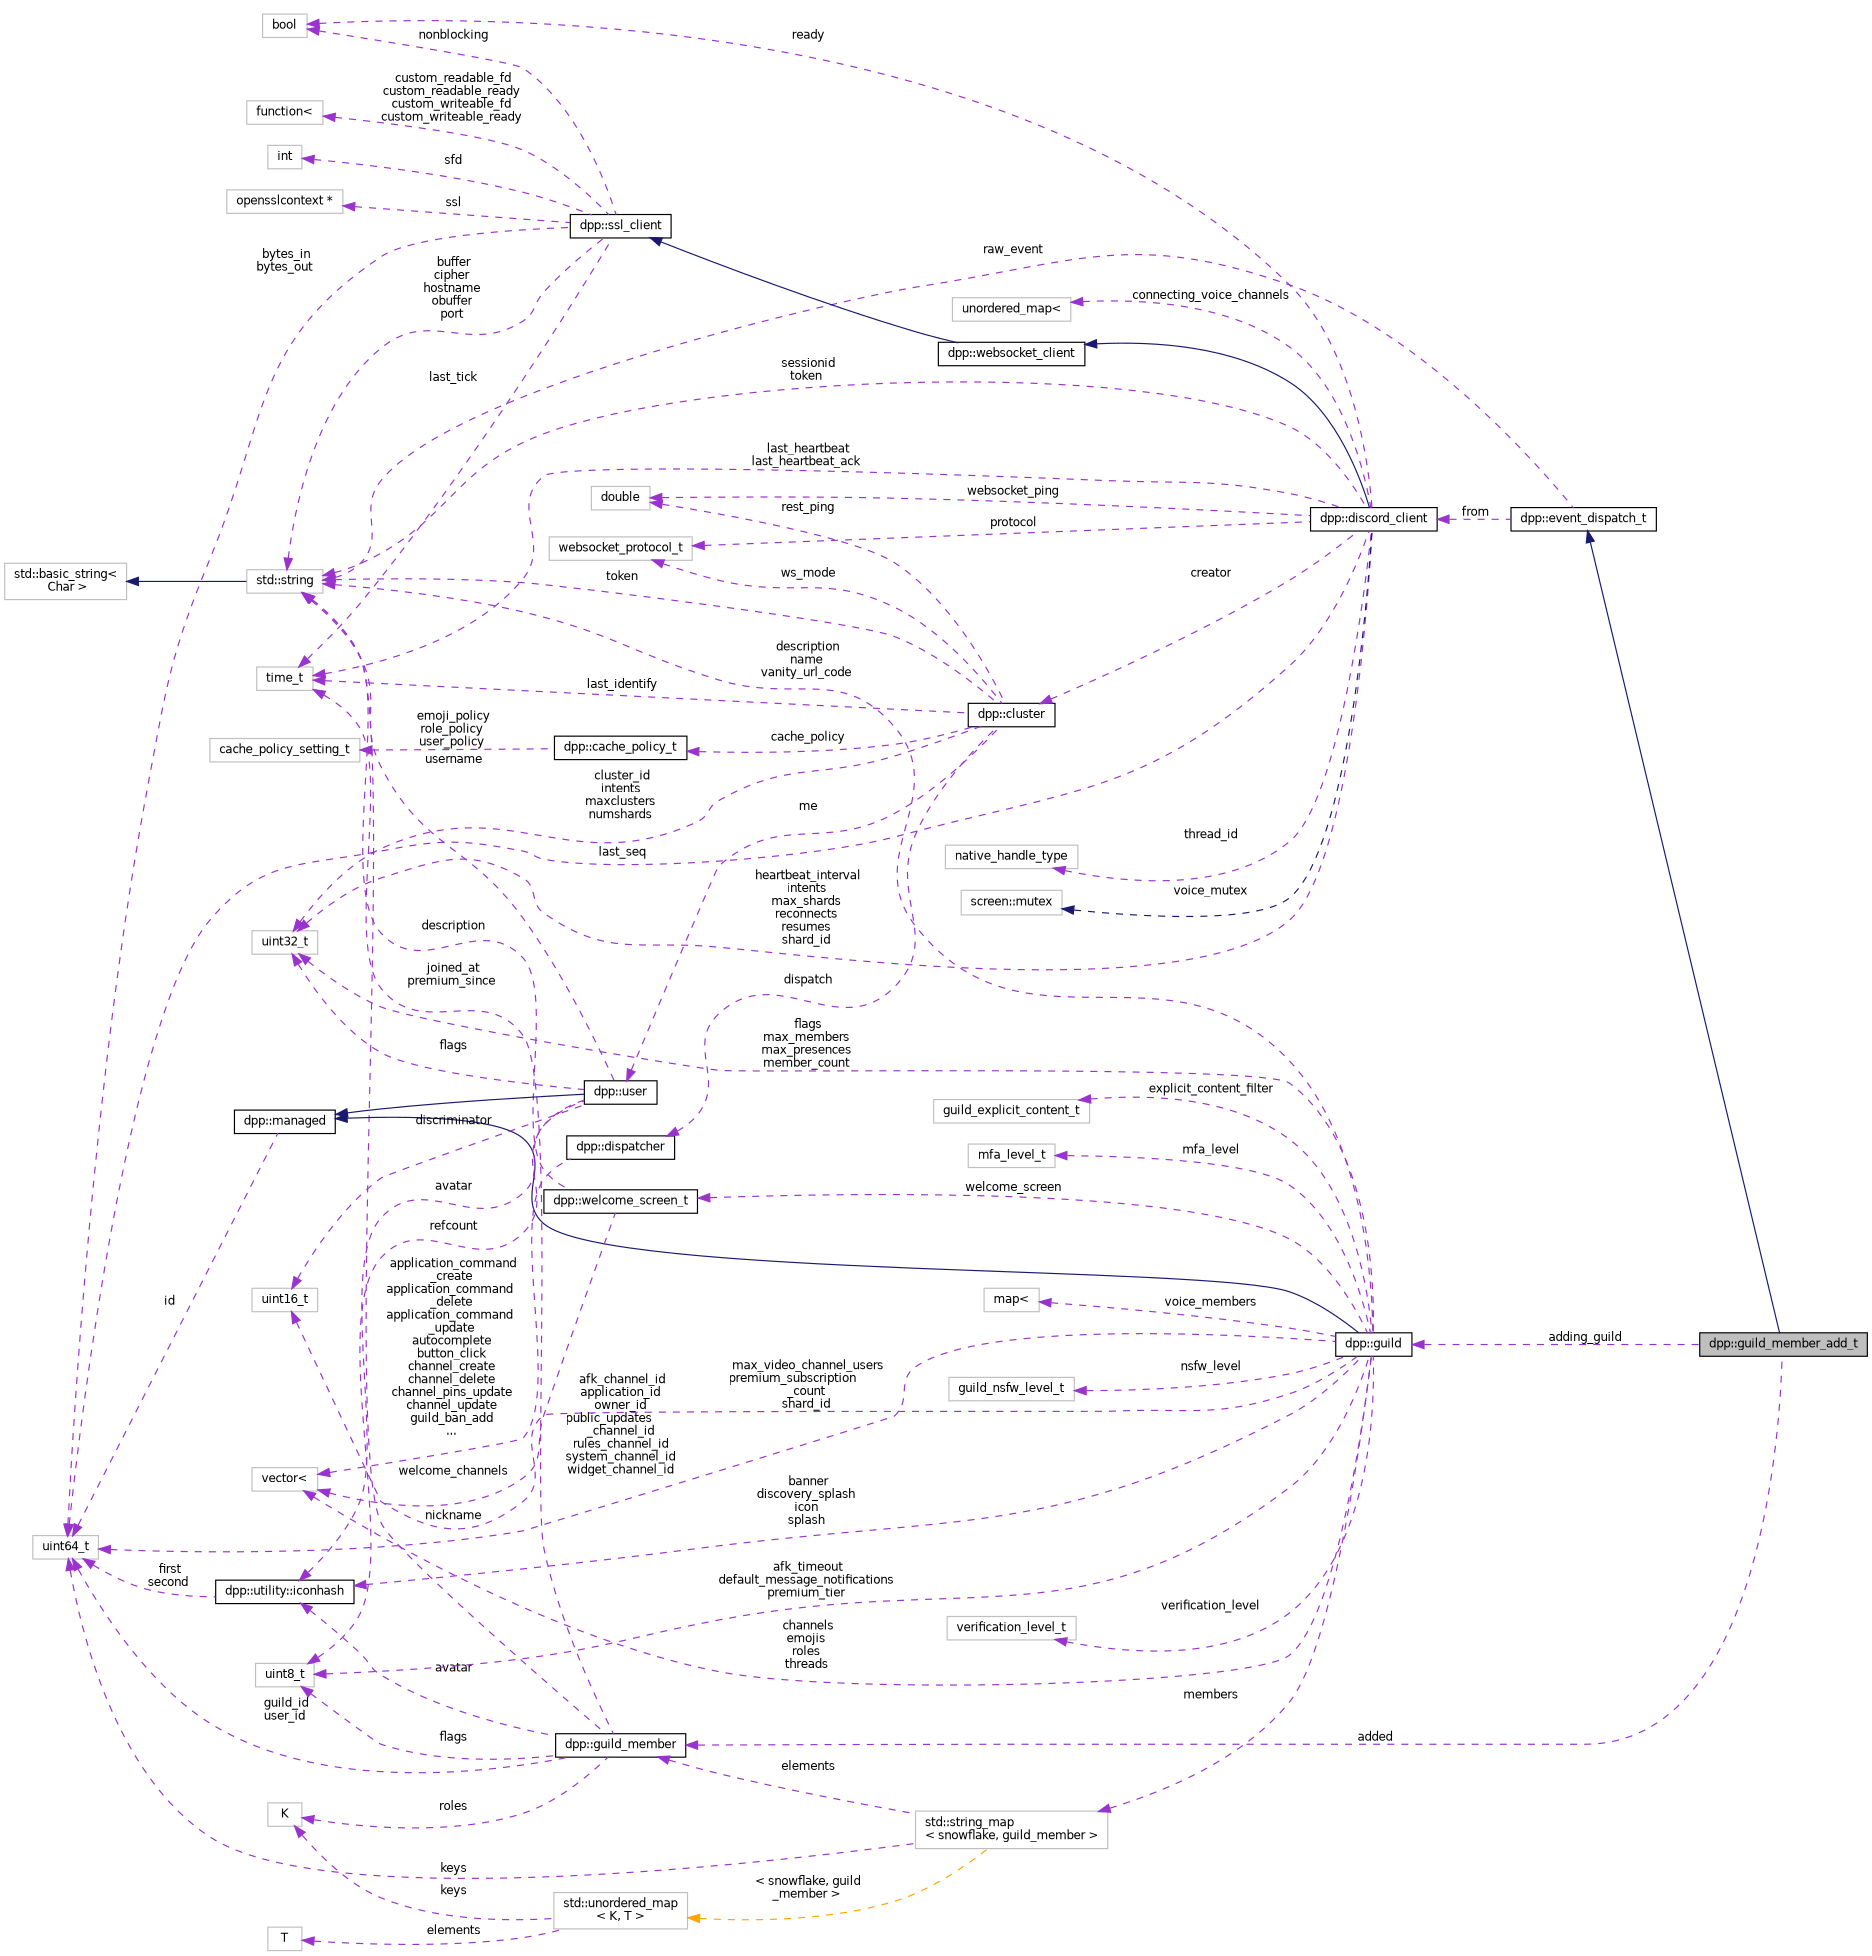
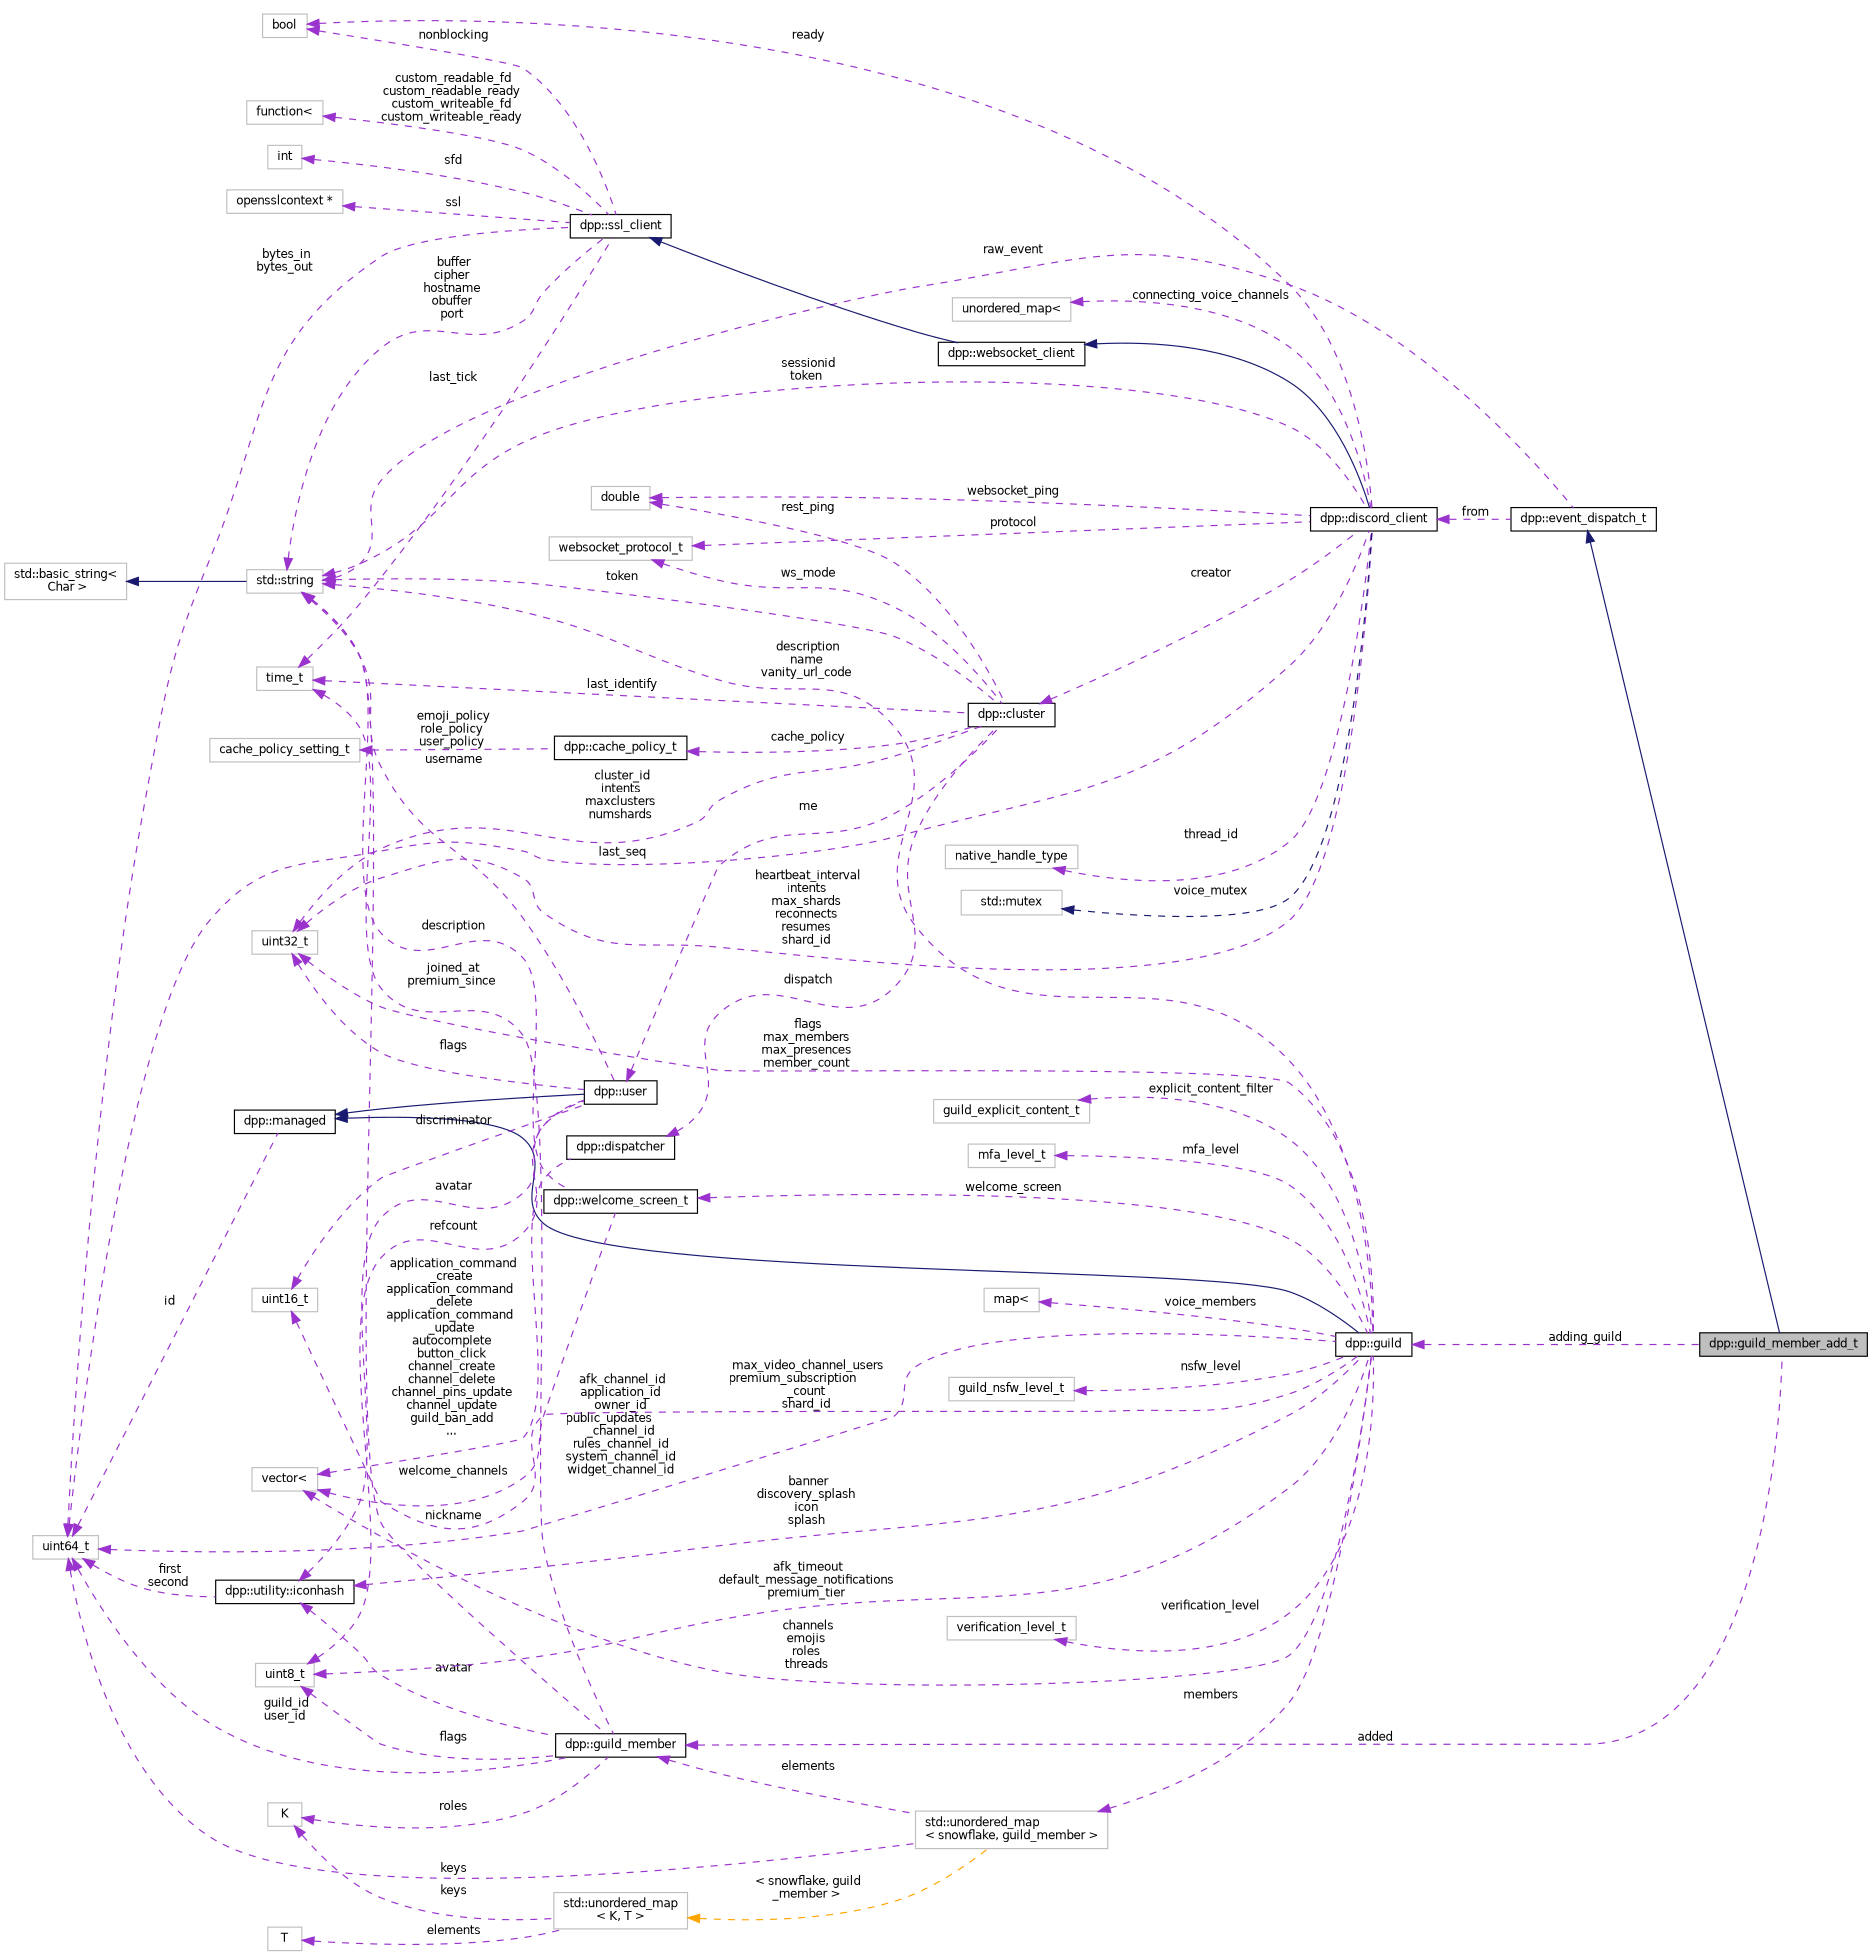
edge "dpp::discord_client" -> "time_t": removed, label "last_heartbeat last_heartbeat_ack"
node "screen::mutex": label "screen::mutex" -> "std::mutex"
node "std::string_map < snowflake, guild_member >": label "std::string_map < snowflake, guild_member >" -> "std::unordered_map < snowflake, guild_member >"
